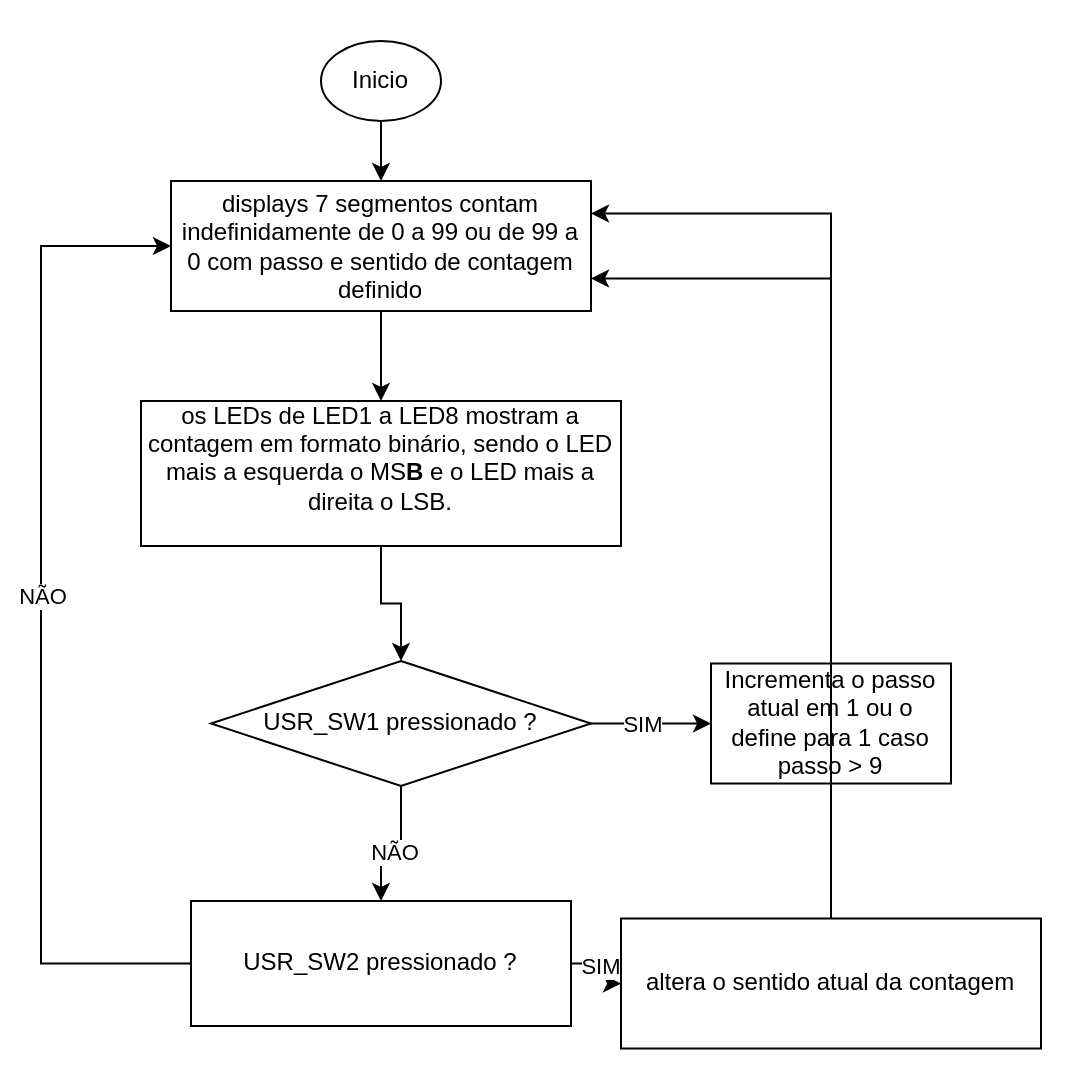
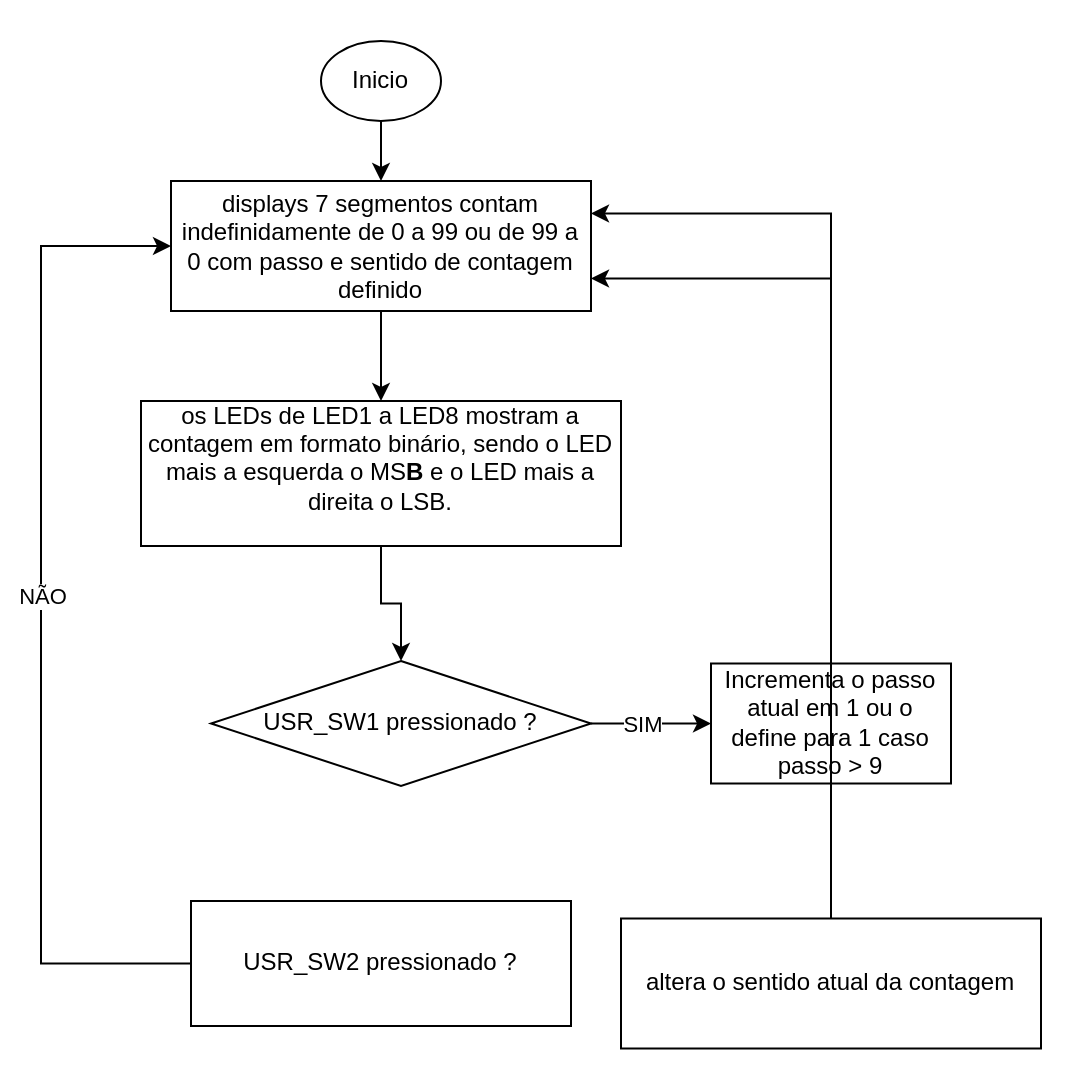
edge "USR_SW1 pressionado ?" -> "USR_SW2 pressionado ?": removed, label "NÃO"
edge "USR_SW2 pressionado ?" -> "altera o sentido atual da contagem": removed, label "SIM"
